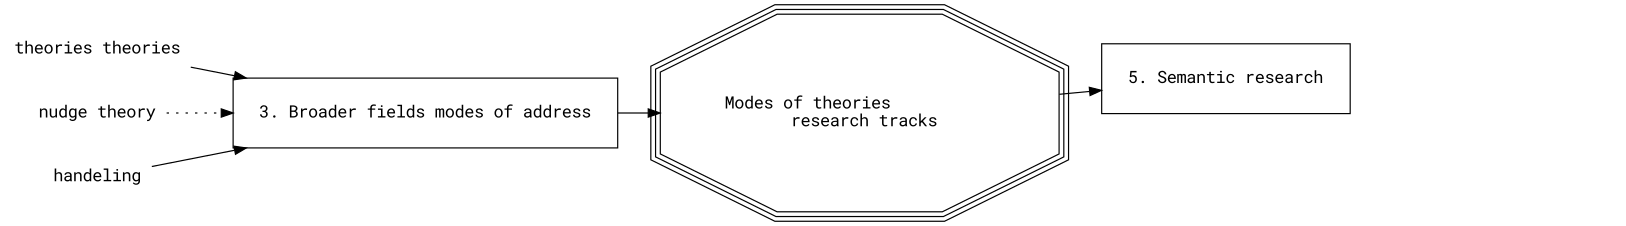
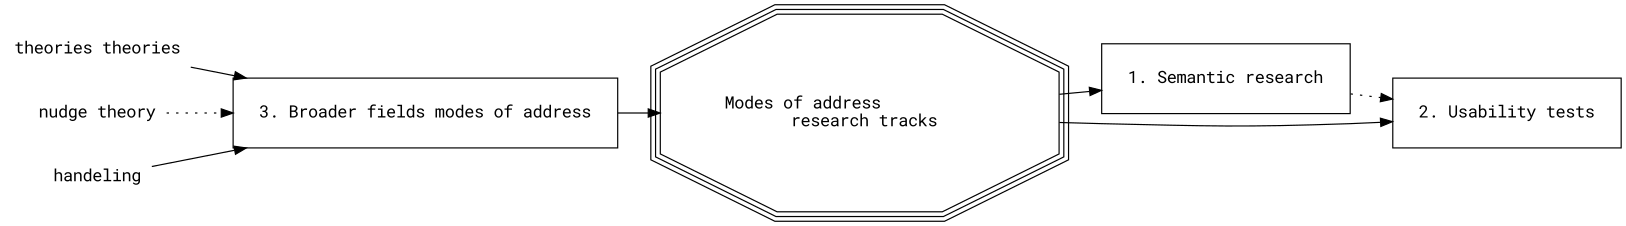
node "5. Semantic research": label "5. Semantic research" -> "1. Semantic research"
node "Modes of theories research tracks": label "Modes of theories research tracks" -> "Modes of address research tracks"
node "2. Usability tests": added
